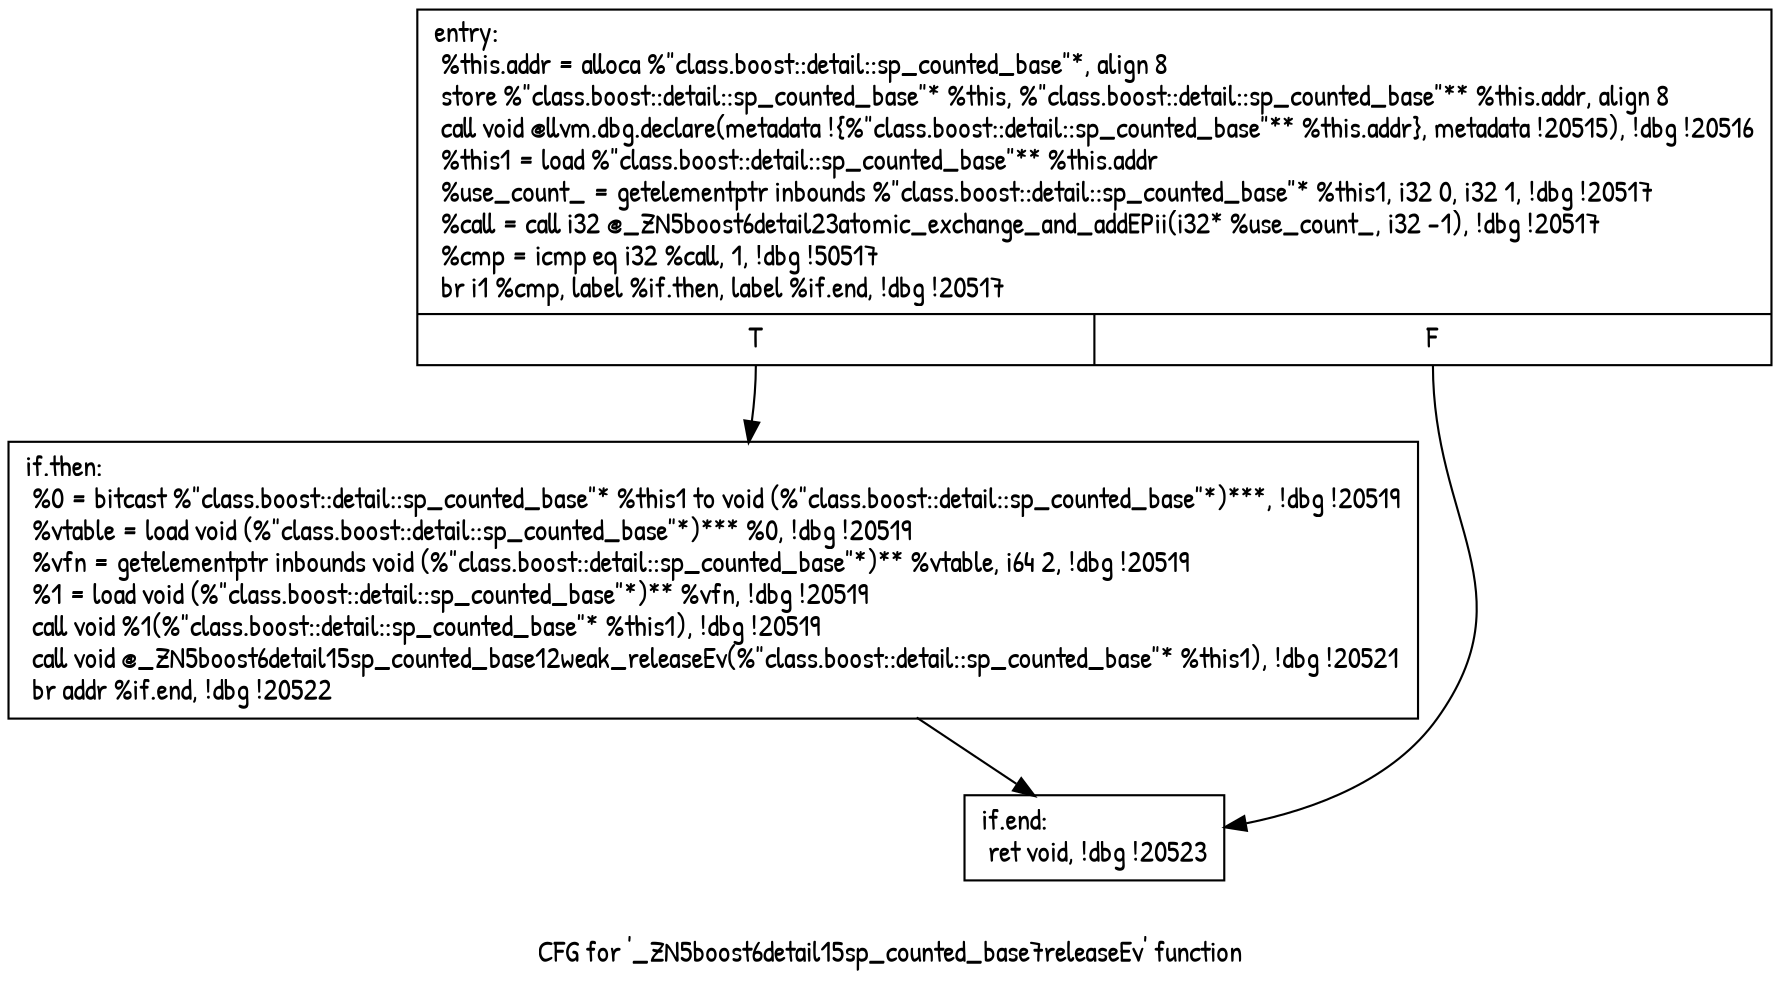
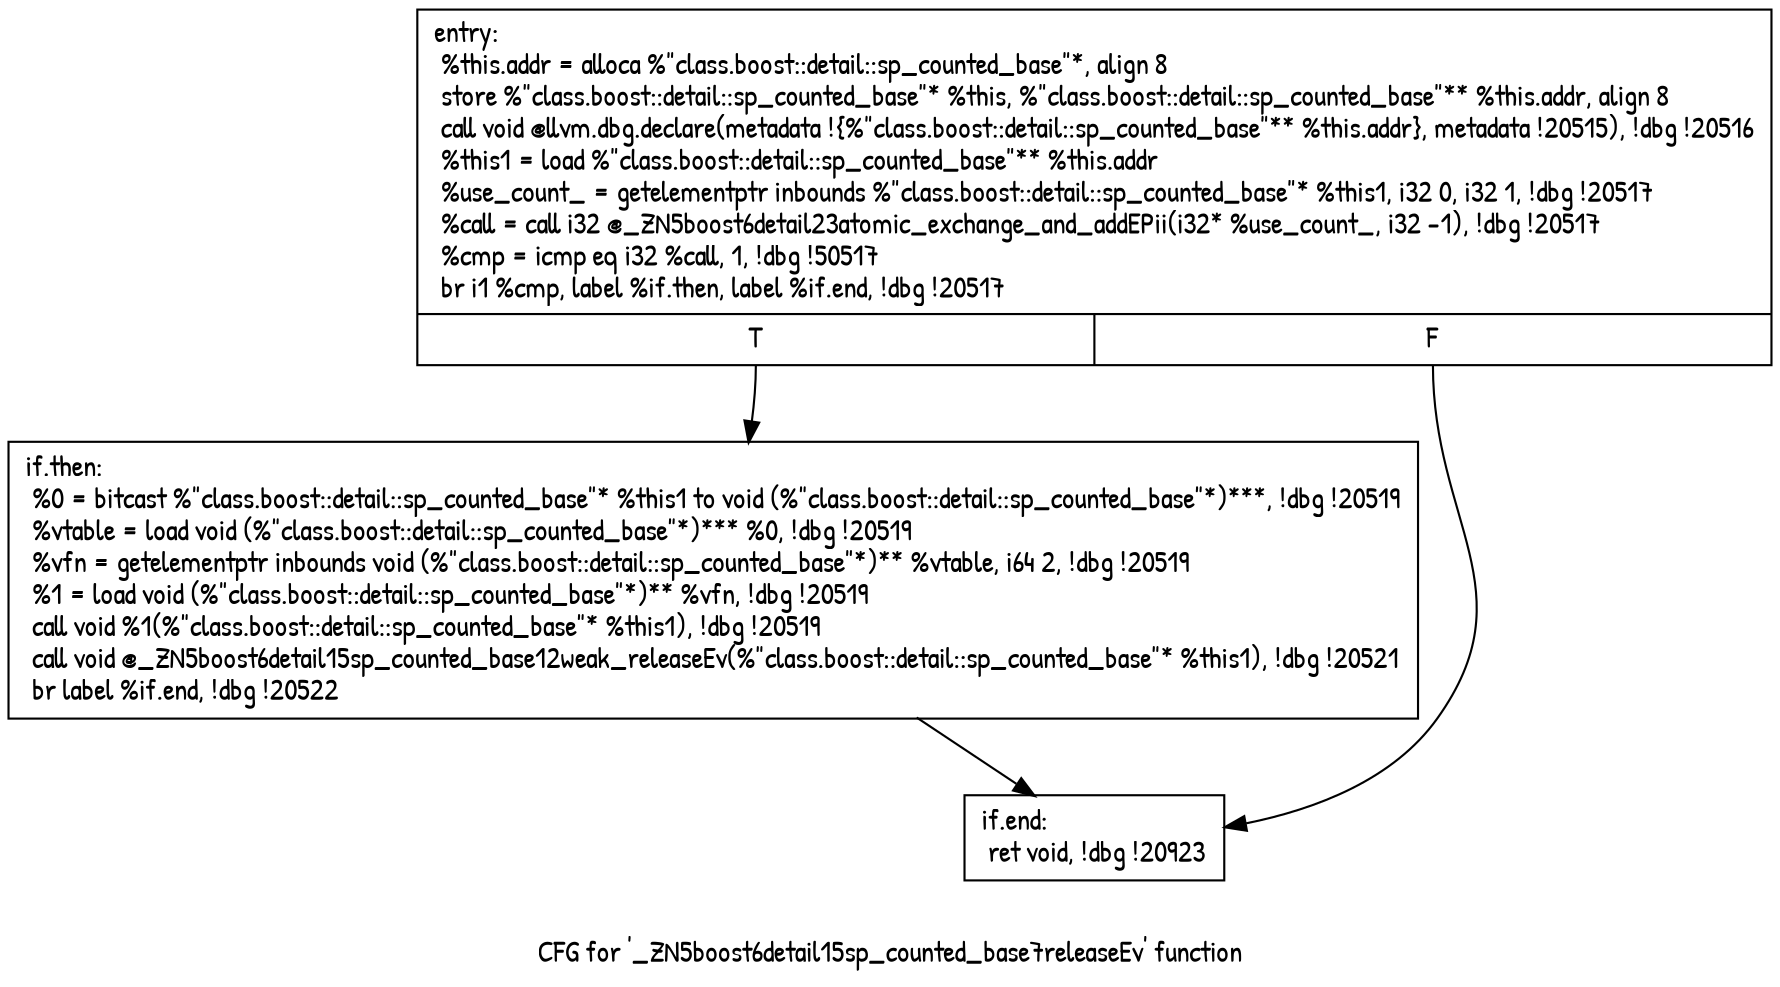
node "if.then:": text "br addr %if.end, !dbg !20522" -> "br label %if.end, !dbg !20522"
node "if.end:": text "ret void, !dbg !20523" -> "ret void, !dbg !20923"
